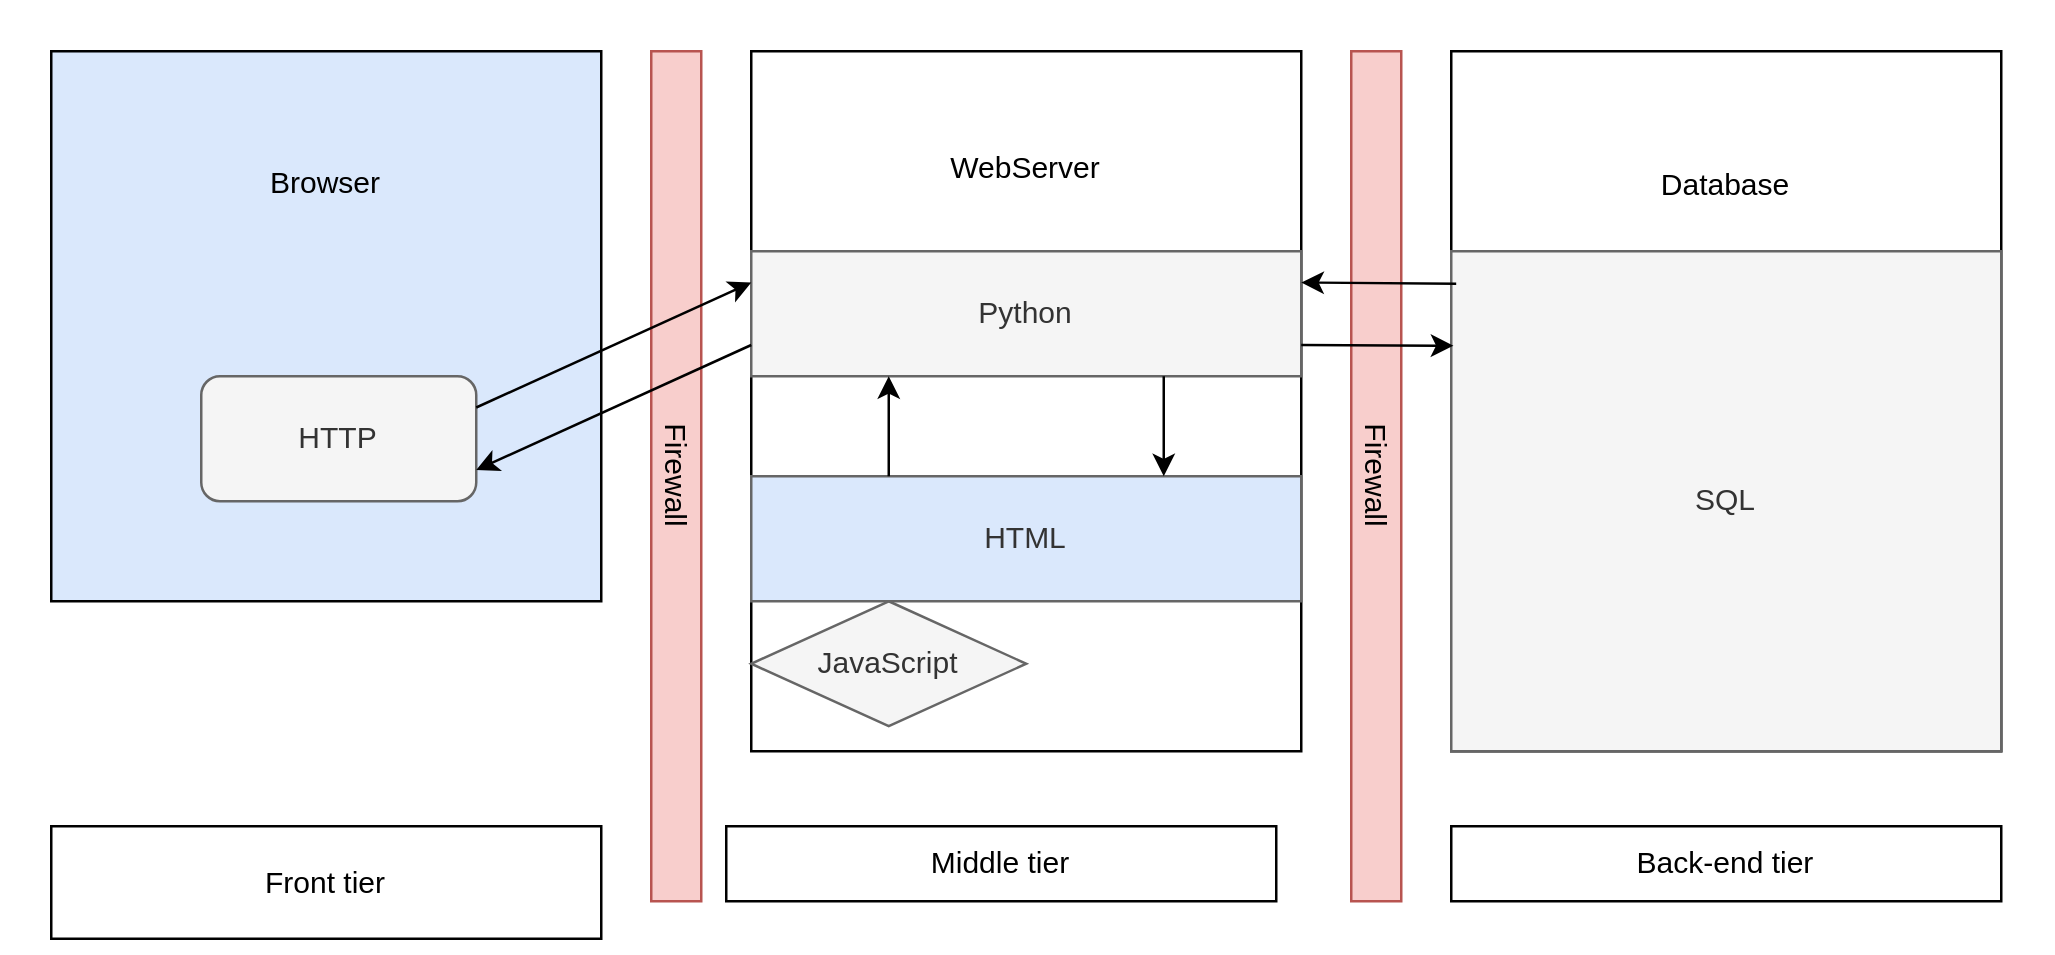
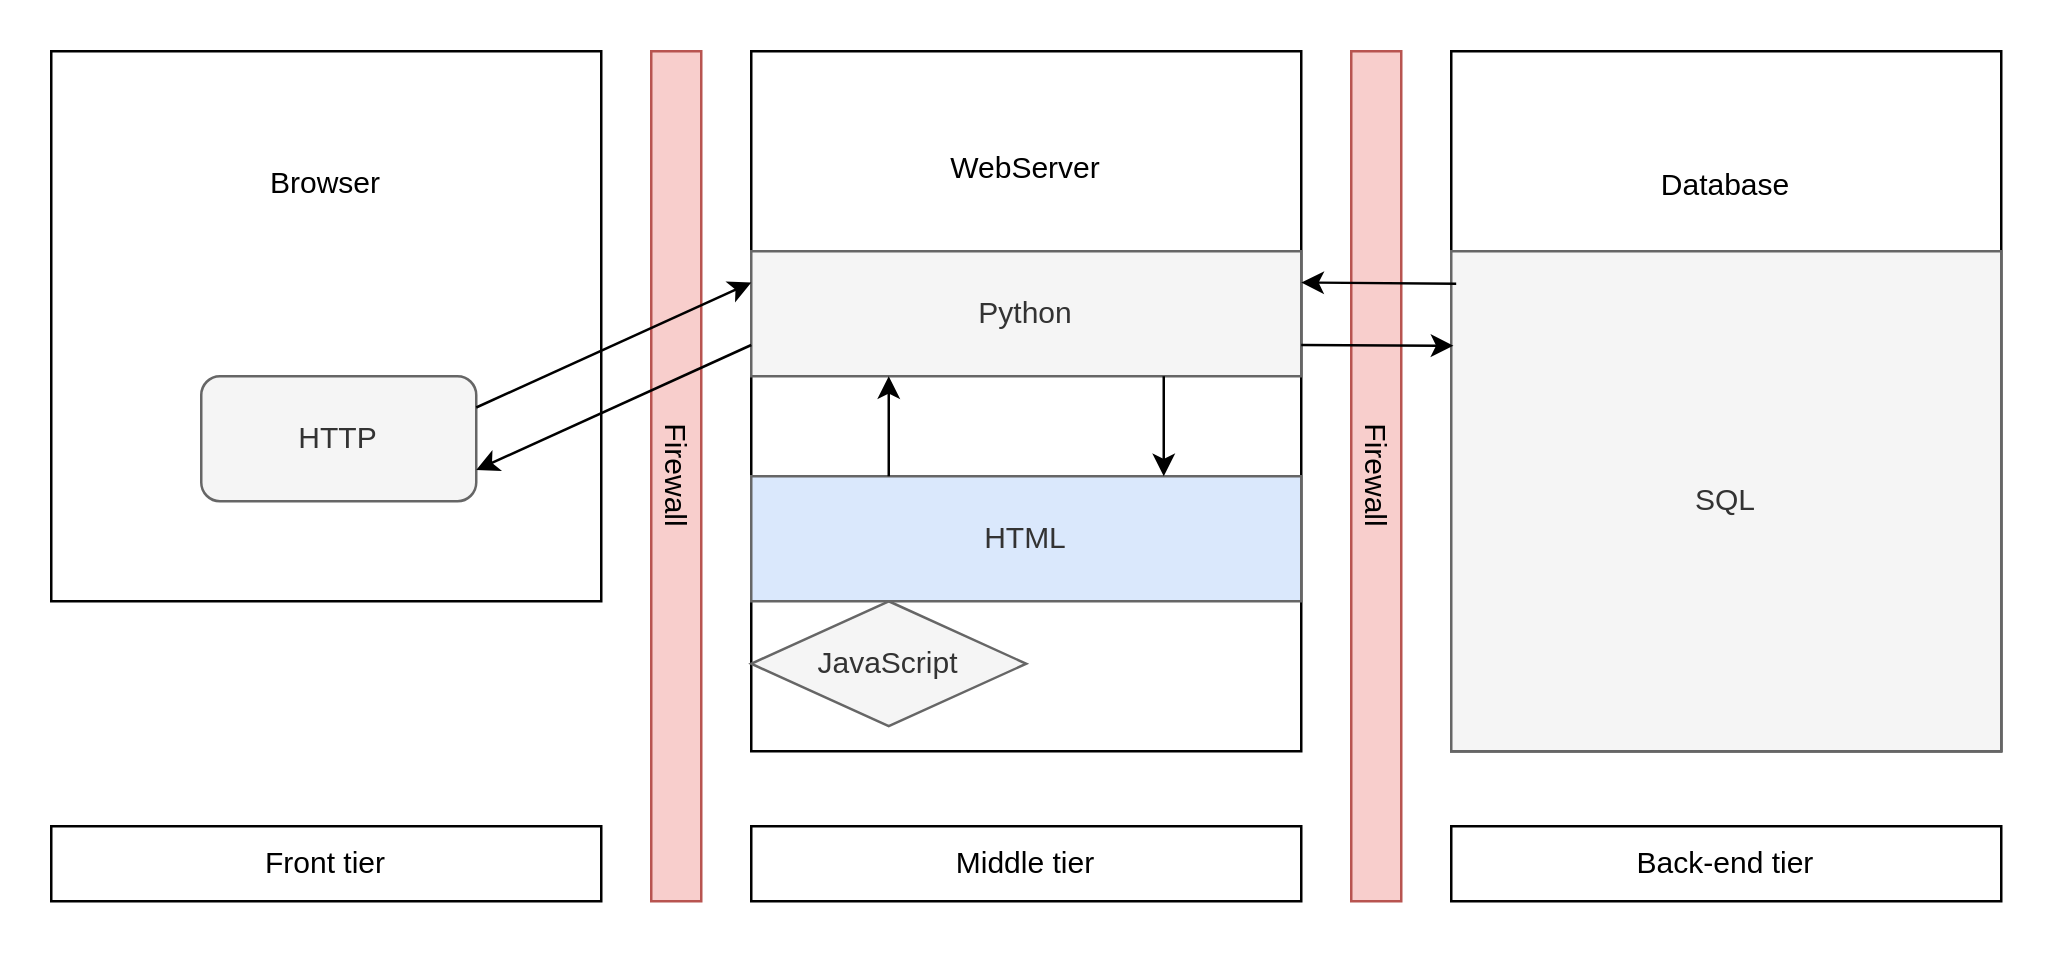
node "Browser": fillcolor #dae8fc -> #ffffff
node "Middle tier": moved (1001, 864) -> (1026, 864)
node "Front tier": size 550x113 -> 550x75
